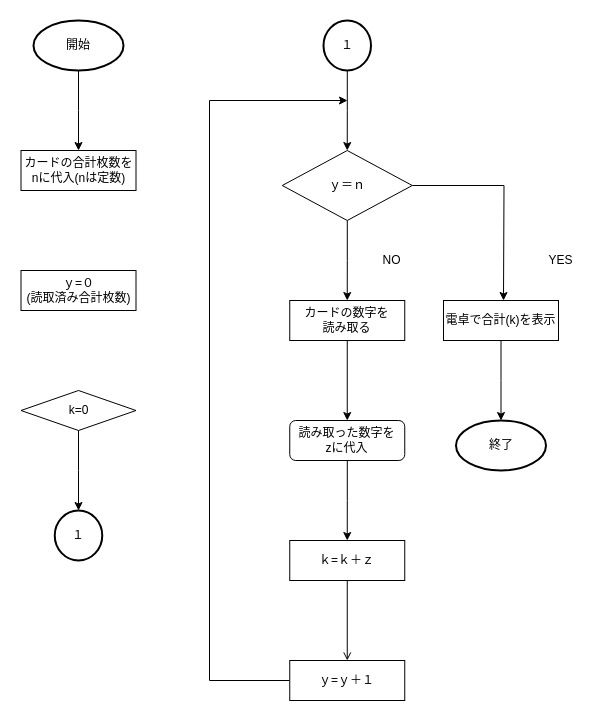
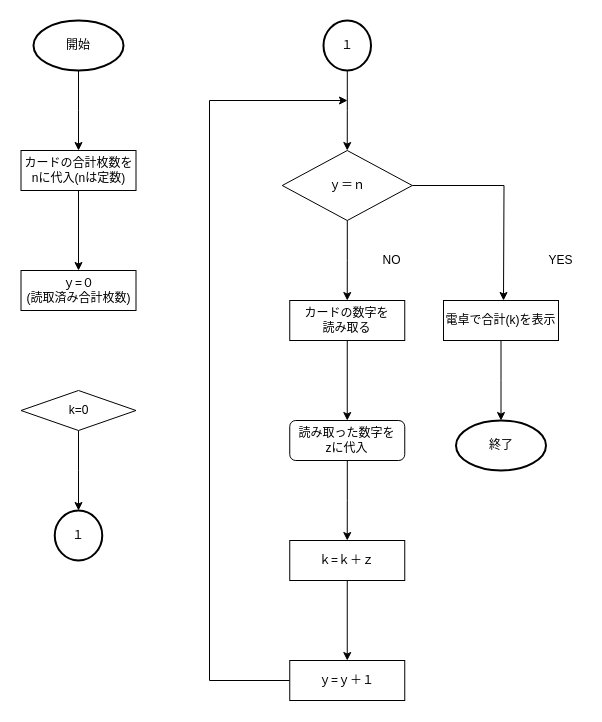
edge "カードの合計枚数をnに代入(nは定数)" -> "ｙ=０ (読取済み合計枚数)": added
edge "ｋ=ｋ＋ｚ" -> "ｙ=ｙ＋１": arrowhead open -> classic
